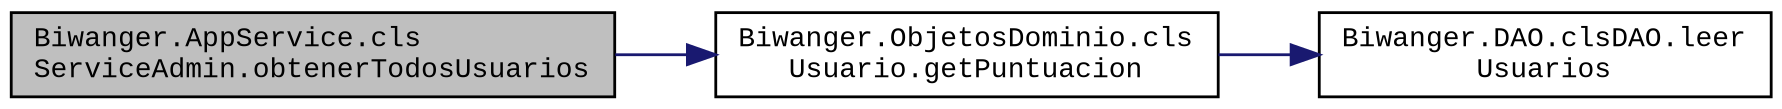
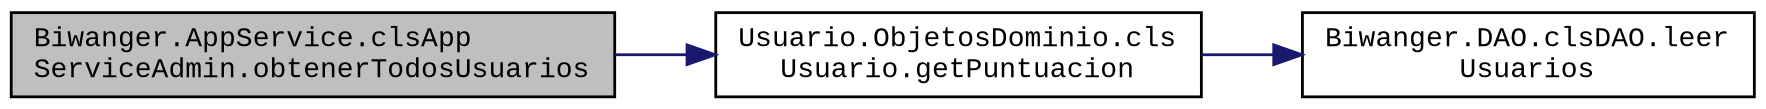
node "Biwanger.AppService.cls ServiceAdmin.obtenerTodosUsuarios": label "Biwanger.AppService.cls ServiceAdmin.obtenerTodosUsuarios" -> "Biwanger.AppService.clsApp ServiceAdmin.obtenerTodosUsuarios"
node "Biwanger.ObjetosDominio.cls Usuario.getPuntuacion": label "Biwanger.ObjetosDominio.cls Usuario.getPuntuacion" -> "Usuario.ObjetosDominio.cls Usuario.getPuntuacion"
